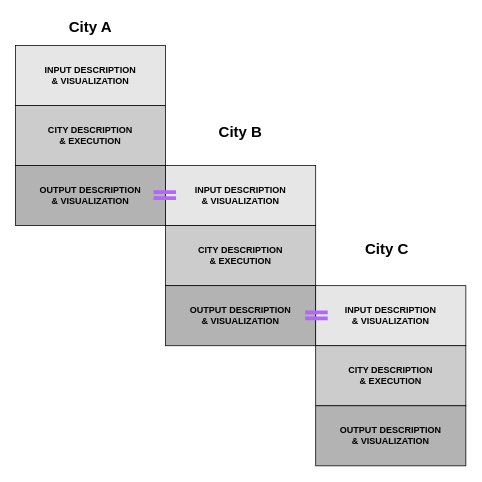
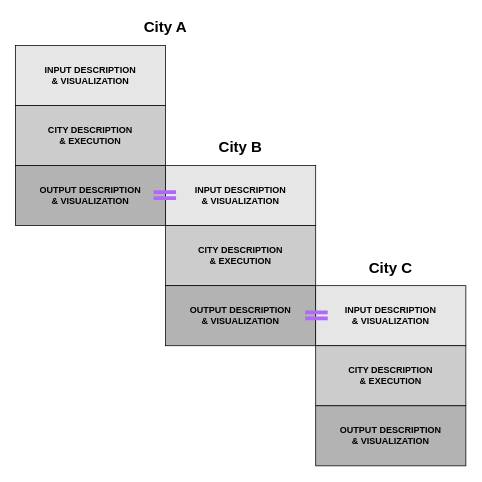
node "City A": moved (90, 27) -> (165, 27)
node "City B": moved (240, 132) -> (240, 147)
node "City C": moved (387, 248) -> (390, 267)
